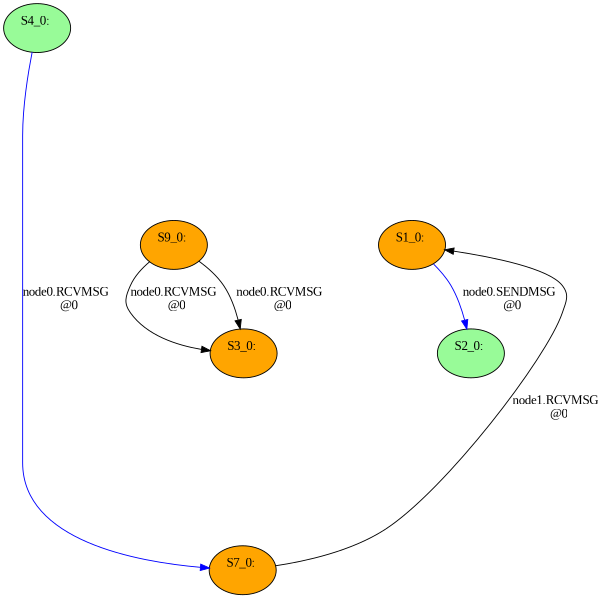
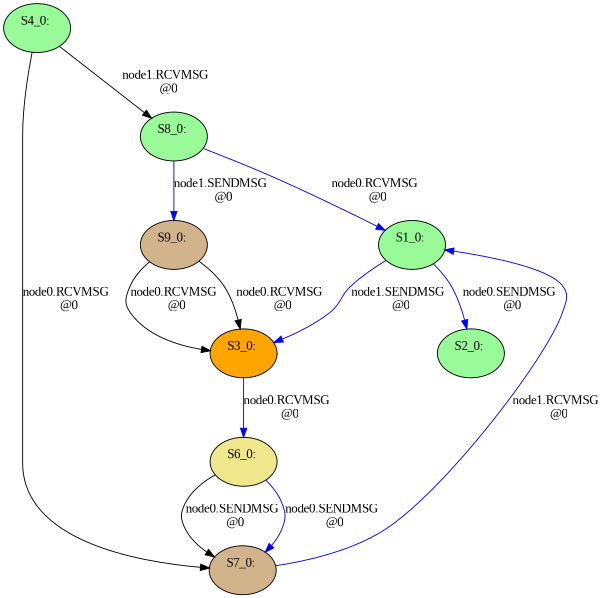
node "S8_0:": added
node "S9_0:": fillcolor orange -> tan
node "S1_0:": fillcolor orange -> palegreen
edge "S1_0:" -> "S3_0:": added, label "node1.SENDMSG @0"
edge "S4_0:" -> "S7_0:": color blue -> black
edge "S7_0:" -> "S1_0:": color black -> blue
node "S6_0:": added
node "S7_0:": fillcolor orange -> tan
